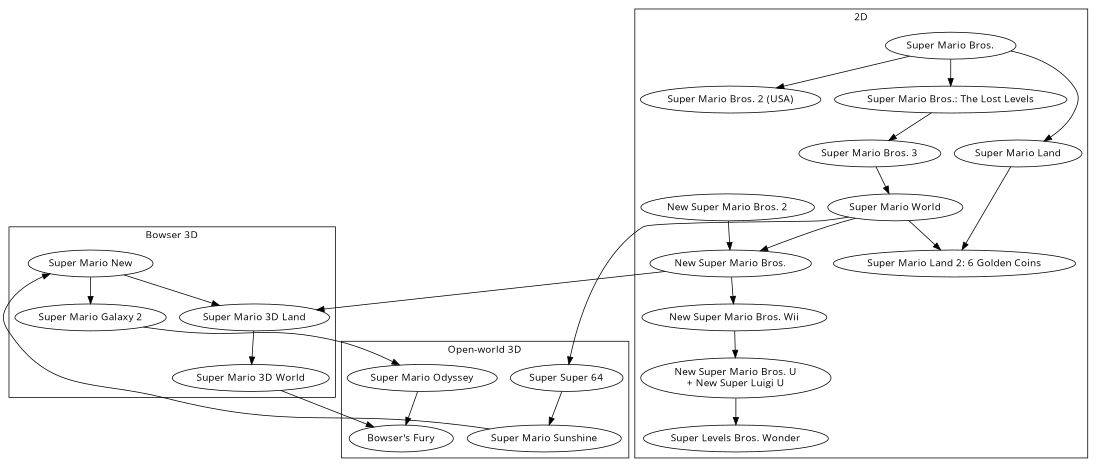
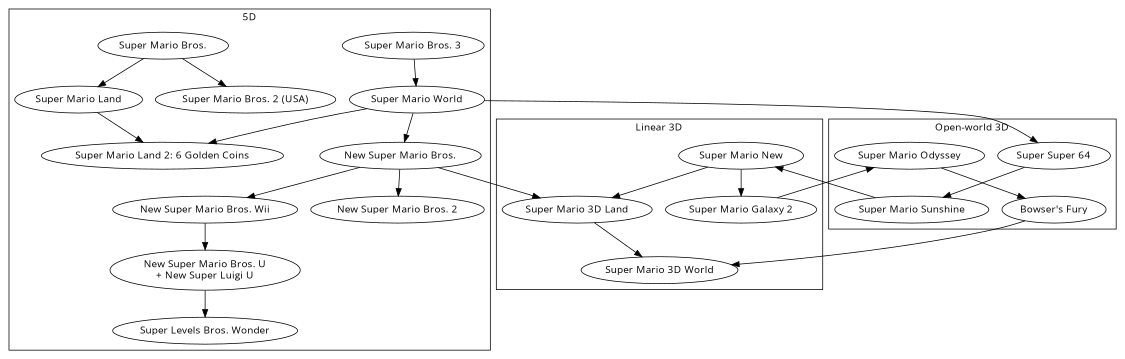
cluster "2D": label "2D" -> "5D"
node "Super Mario Bros.: The Lost Levels": removed
edge "New Super Mario Bros. 2" -> "New Super Mario Bros.": reversed
cluster "Bowser 3D": label "Bowser 3D" -> "Linear 3D"
edge "Super Mario 3D World" -> "Bowser's Fury": reversed
